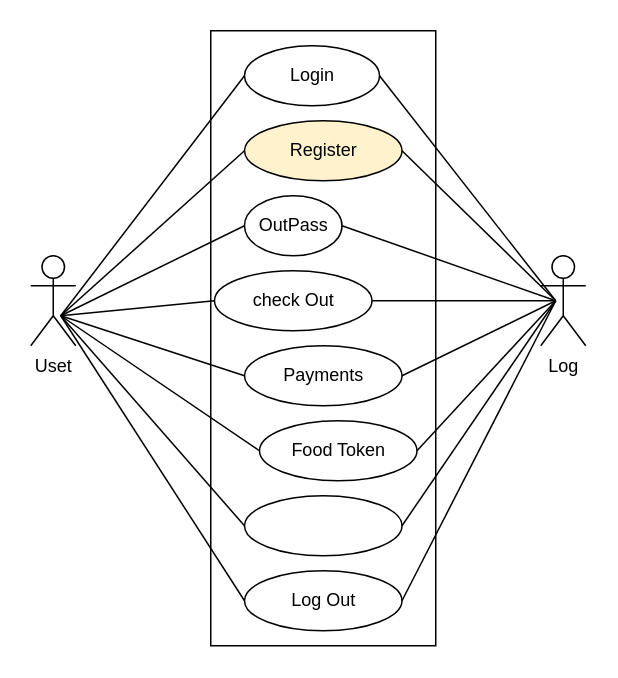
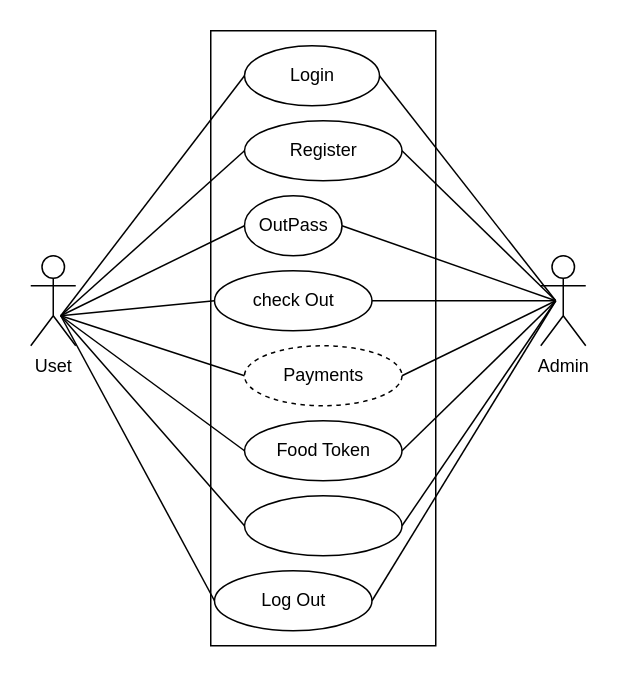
node "Register": fillcolor #fff2cc -> #ffffff
node "Log": label "Log" -> "Admin"
node "Payments": style solid -> dashed
node "Food Token": moved (338, 451) -> (323, 451)
node "Log Out": moved (323, 601) -> (293, 601)
